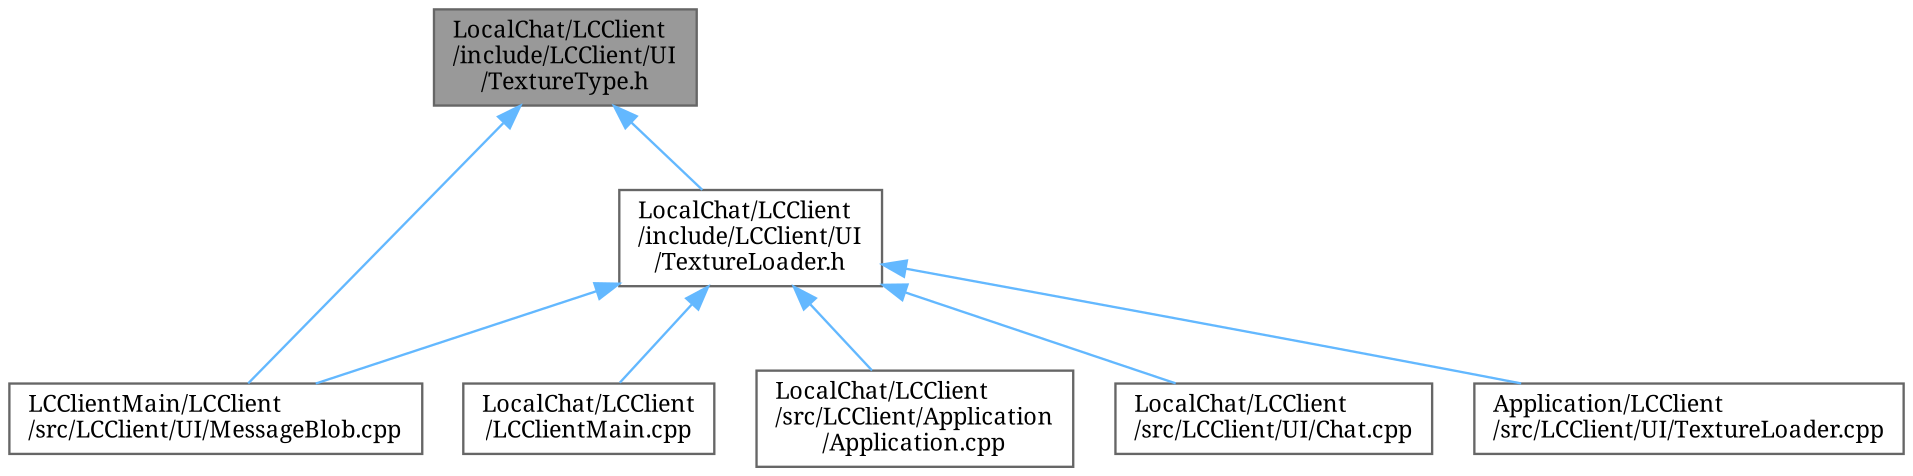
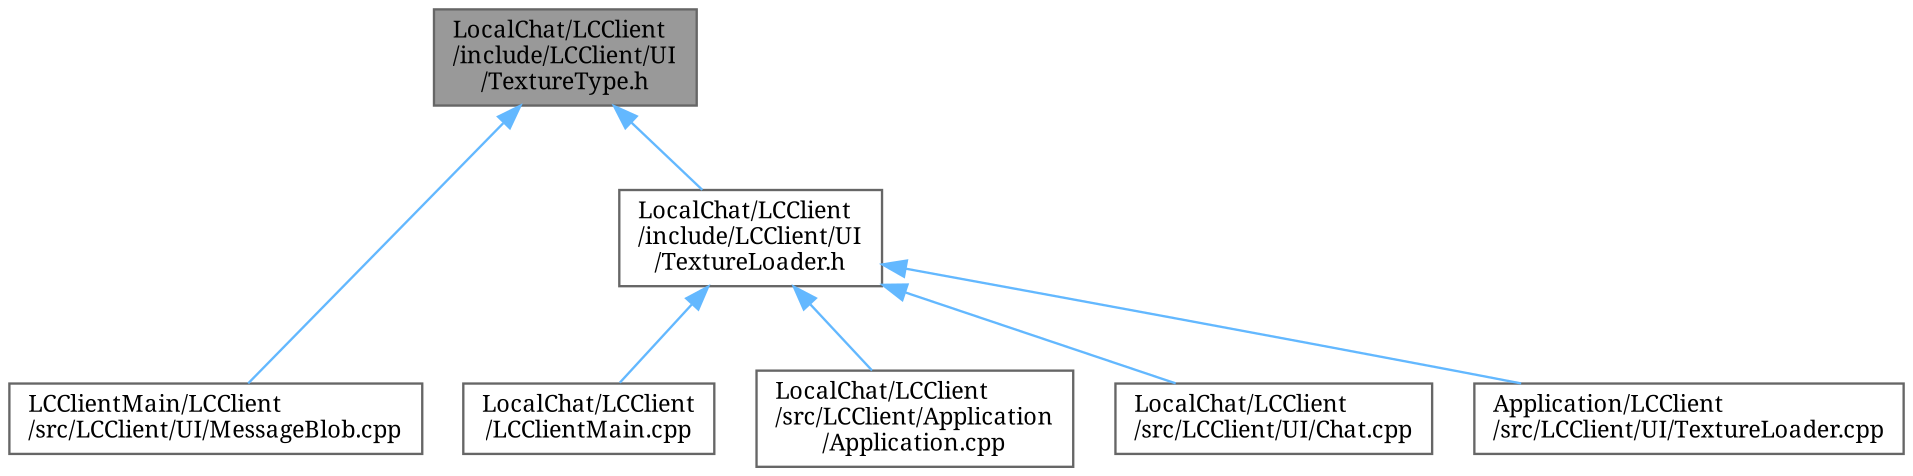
edge "LCClientMain/LCClient /src/LCClient/UI/MessageBlob.cpp" -> "LocalChat/LCClient /include/LCClient/UI /TextureLoader.h": removed
